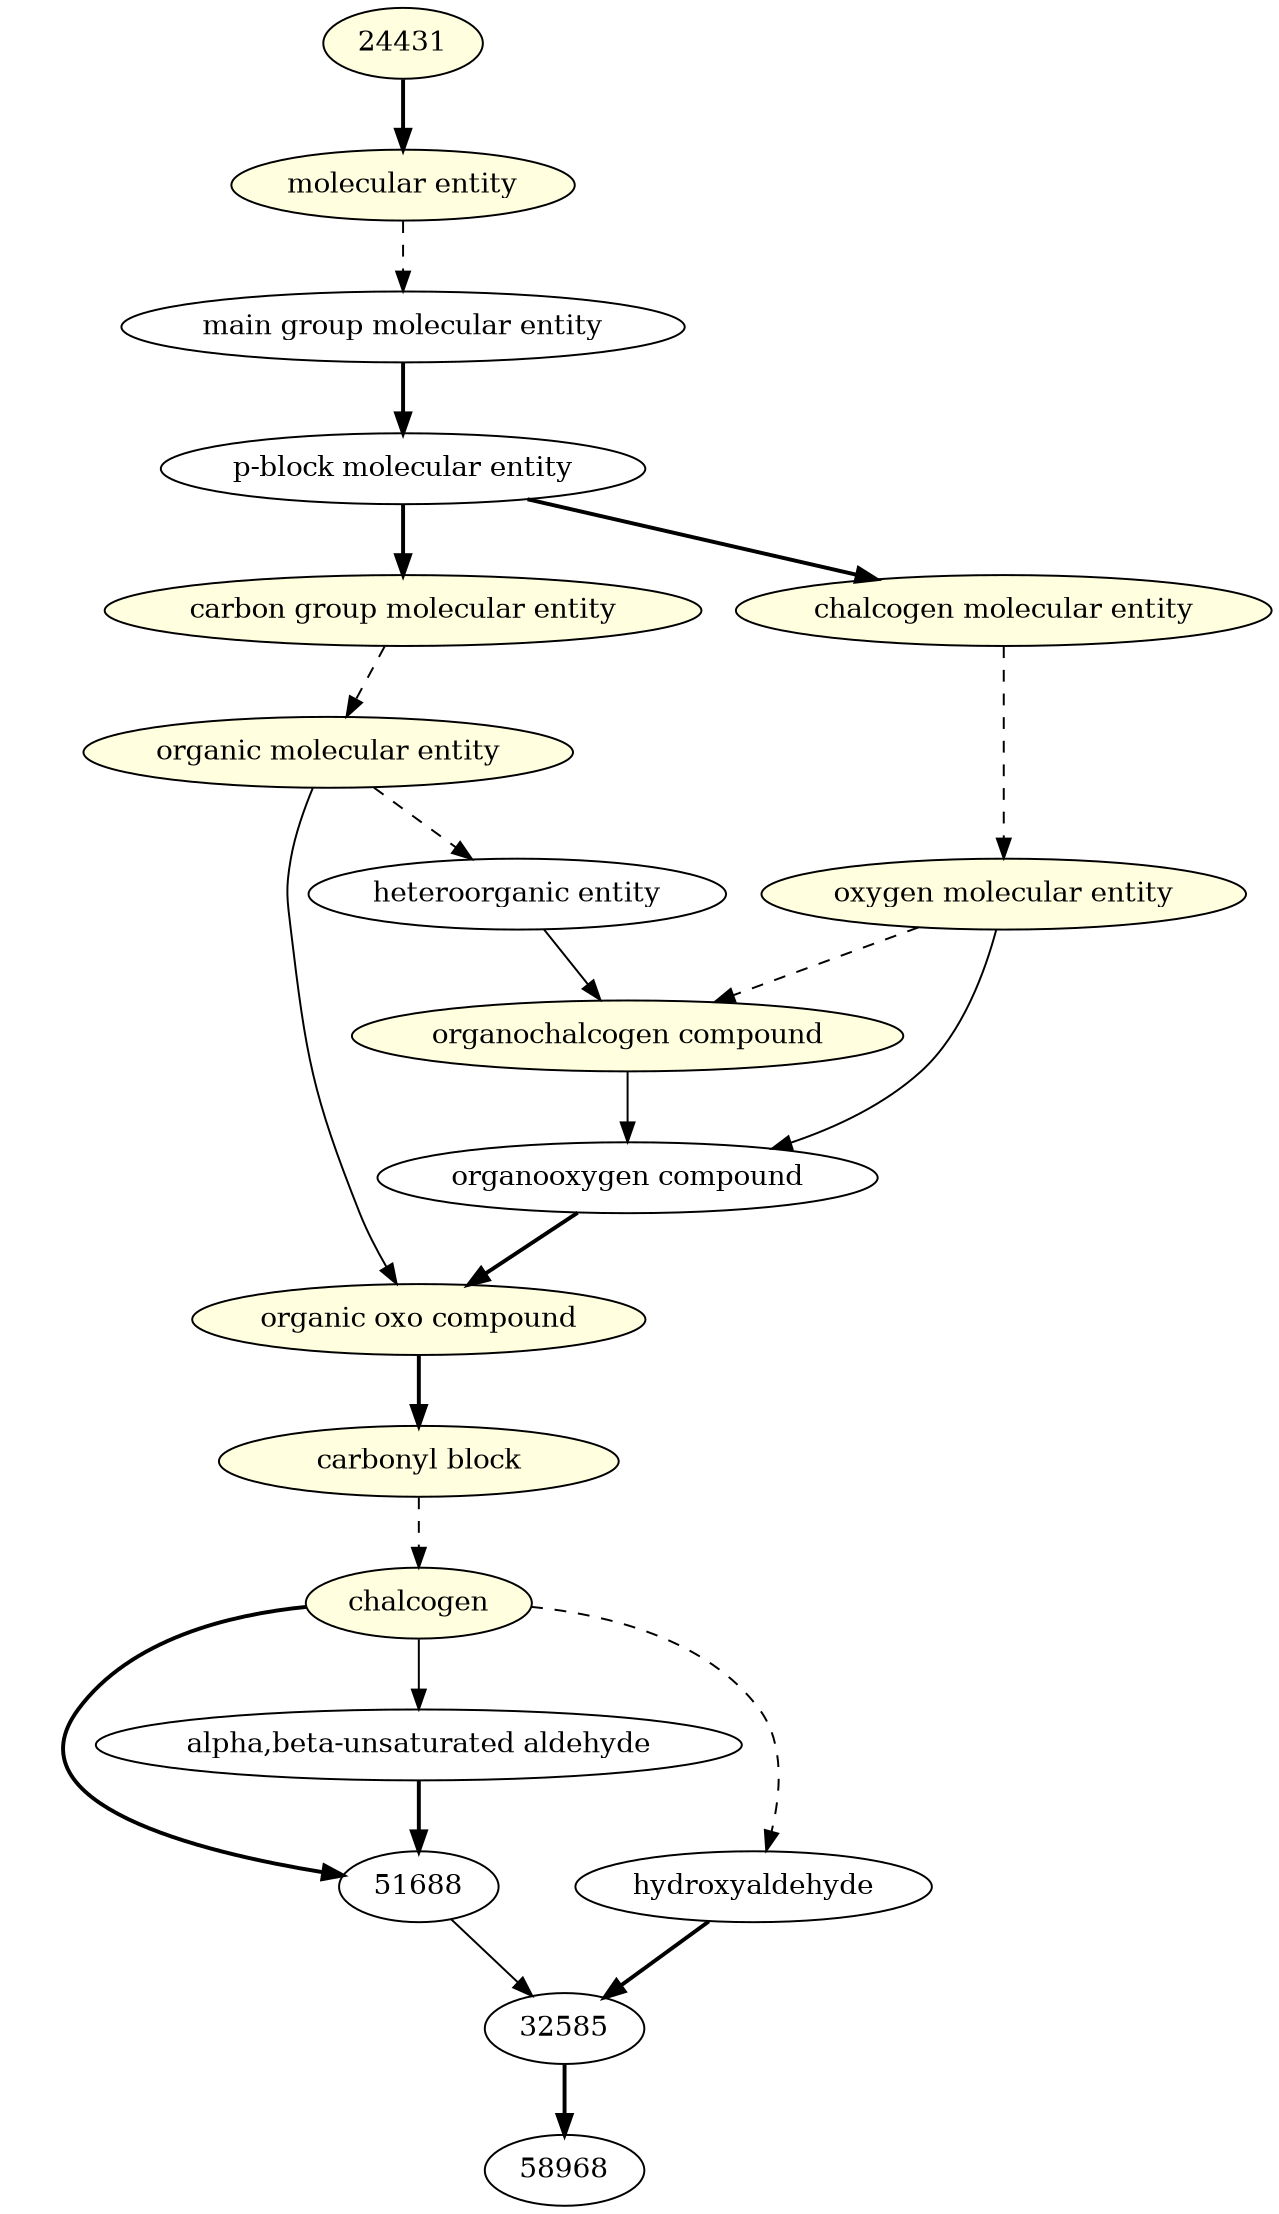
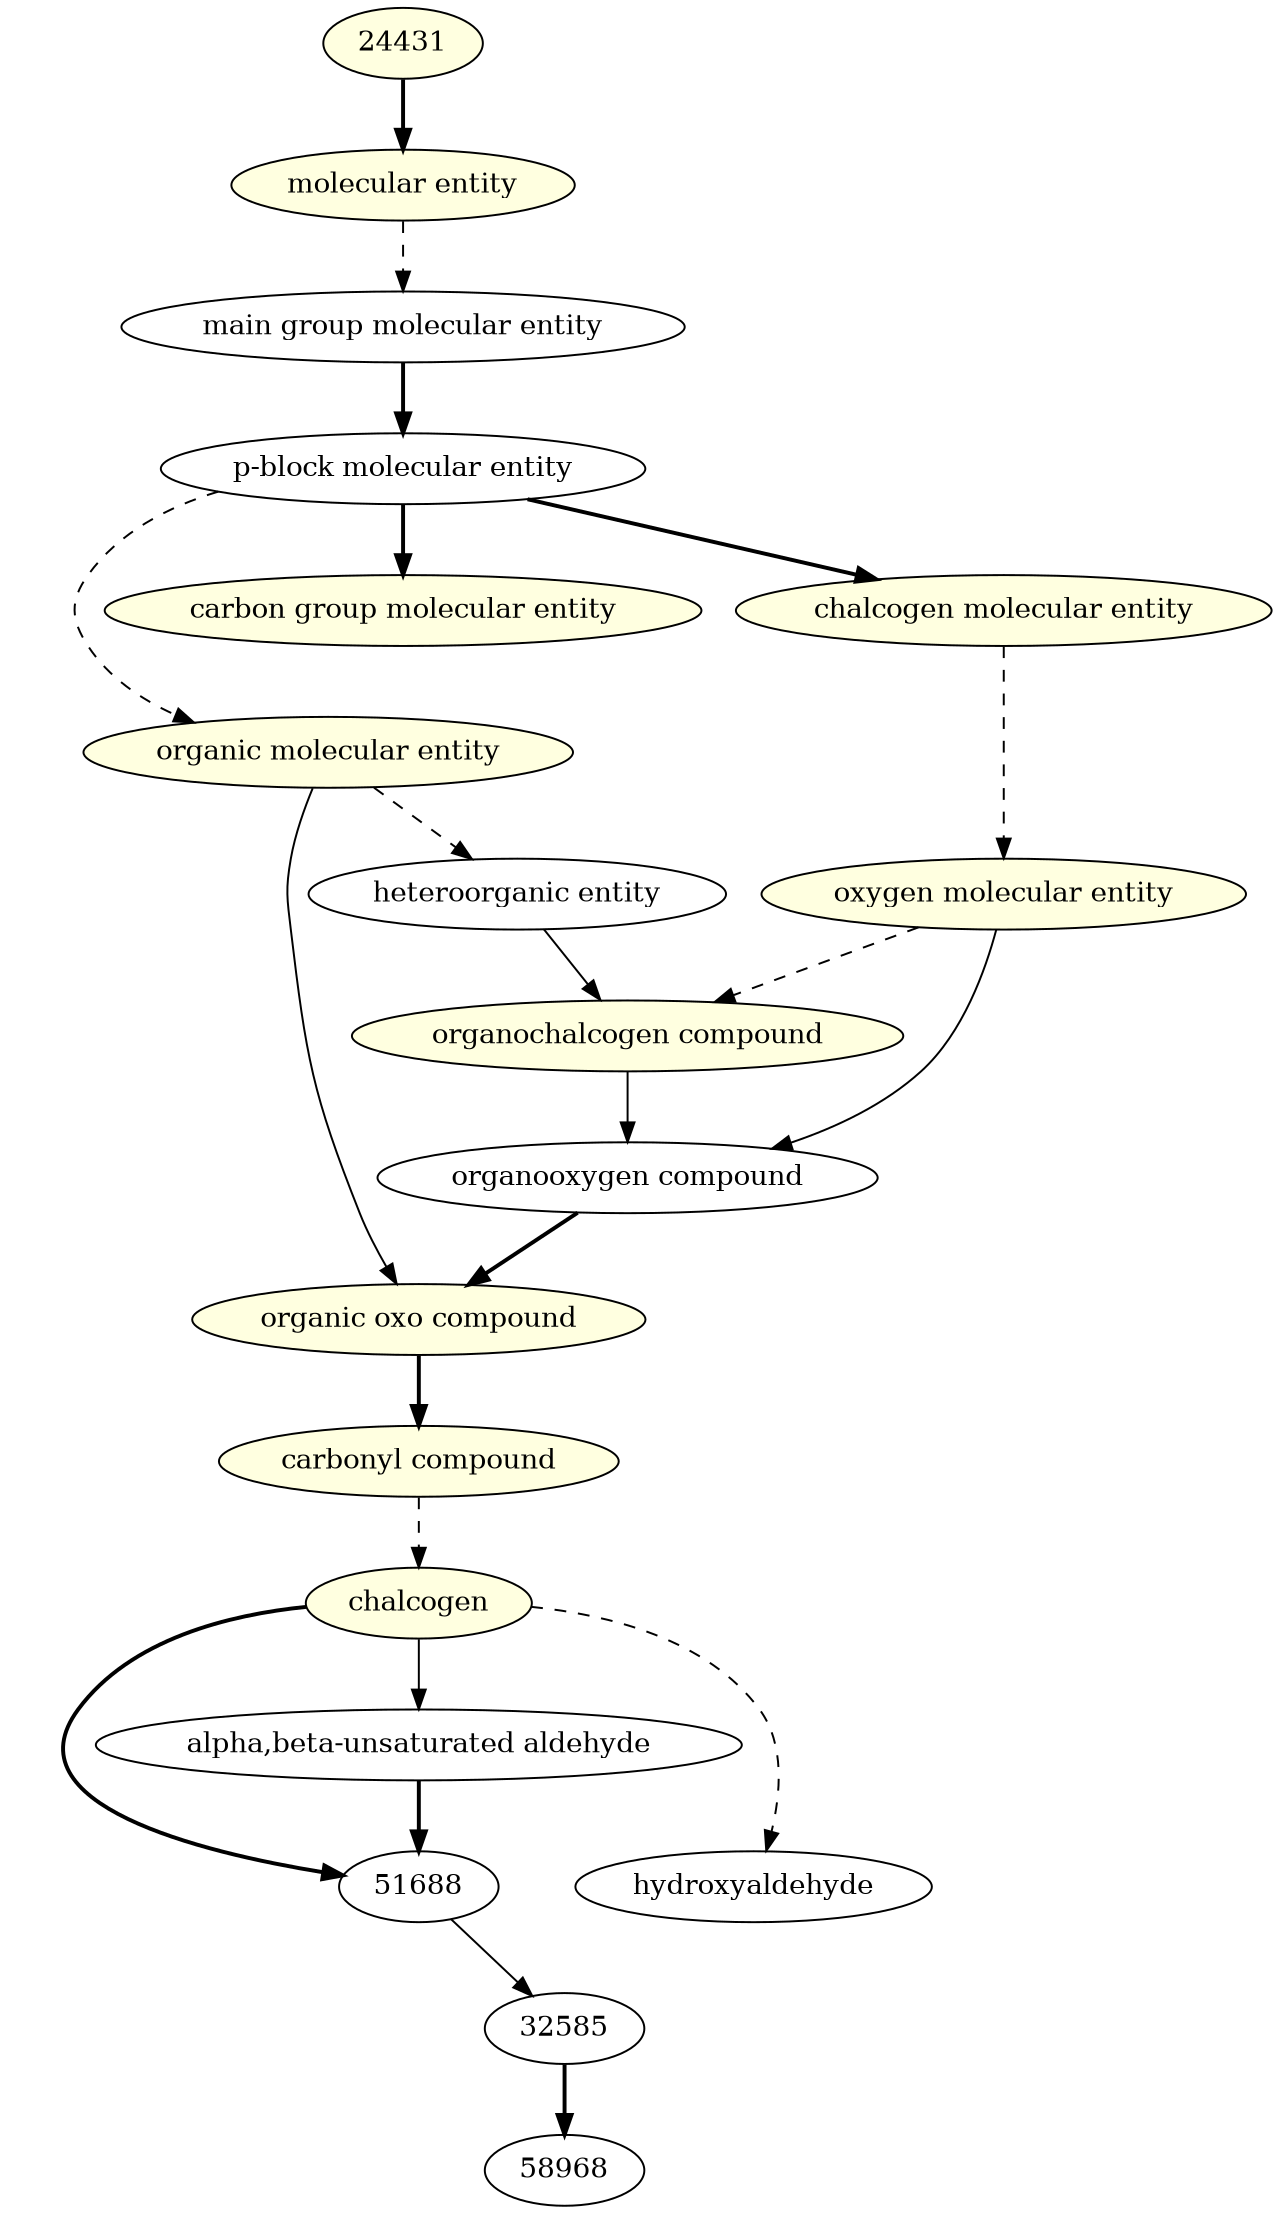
edge "carbon group molecular entity" -> "organic molecular entity": now "p-block molecular entity" -> "organic molecular entity"
node "carbonyl block": label "carbonyl block" -> "carbonyl compound"
edge "hydroxyaldehyde" -> "32585": removed
